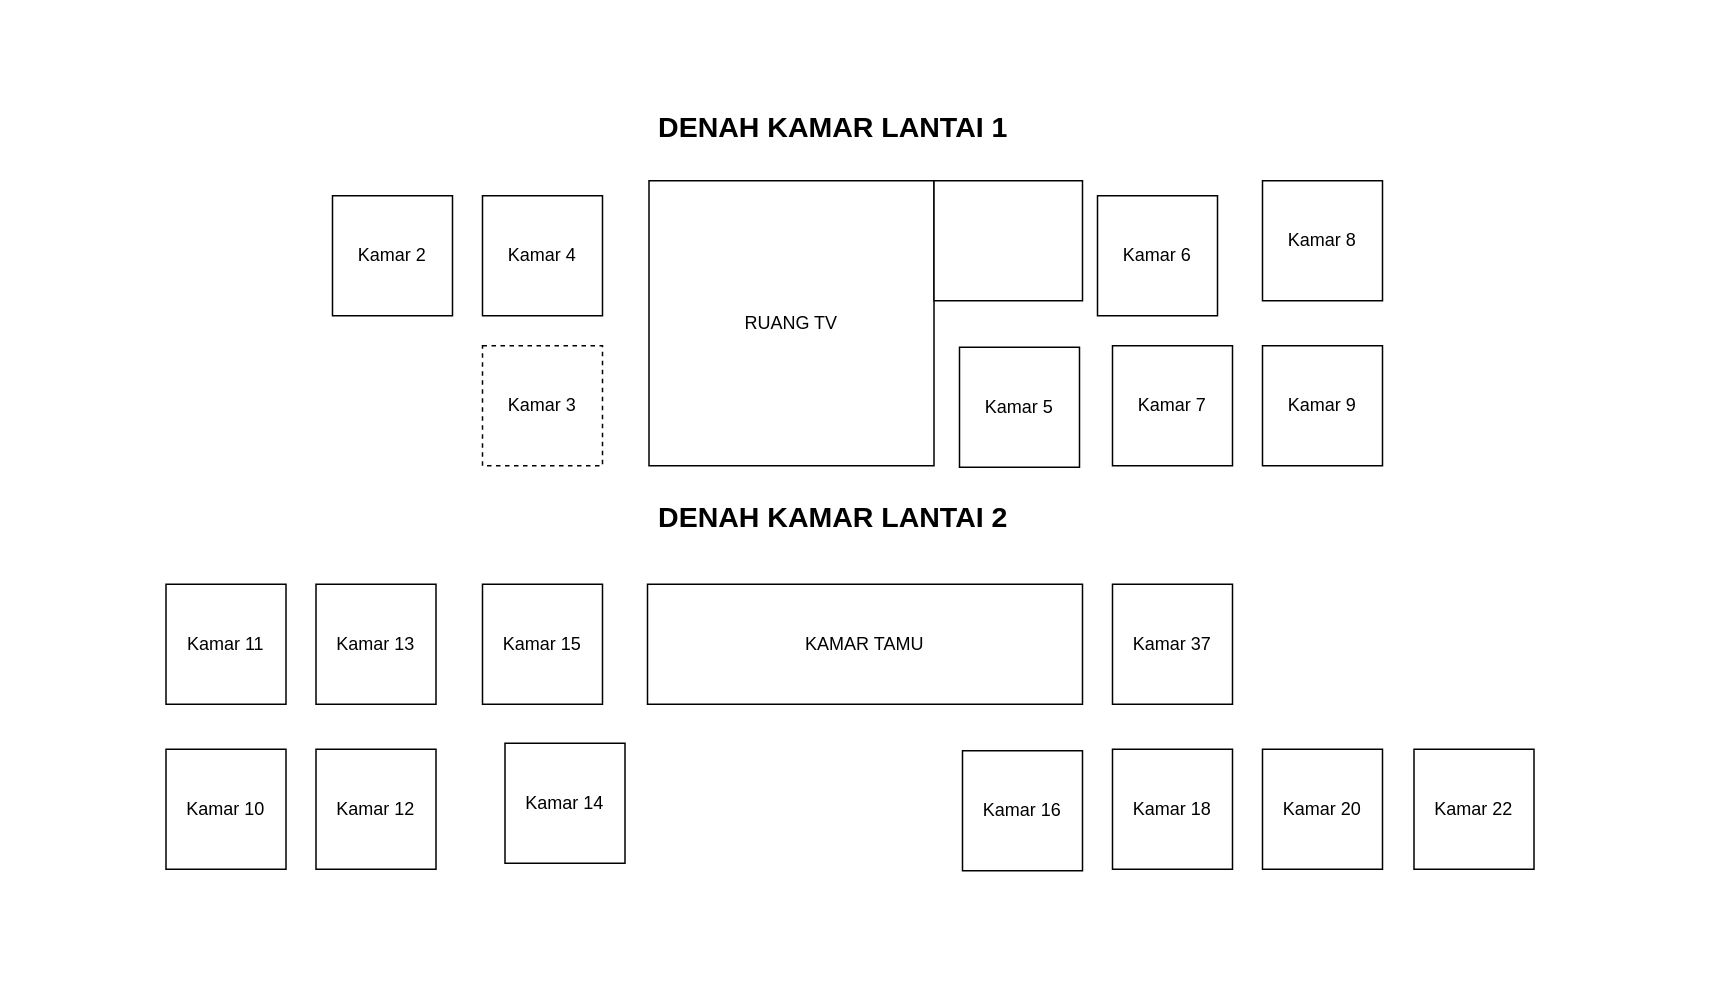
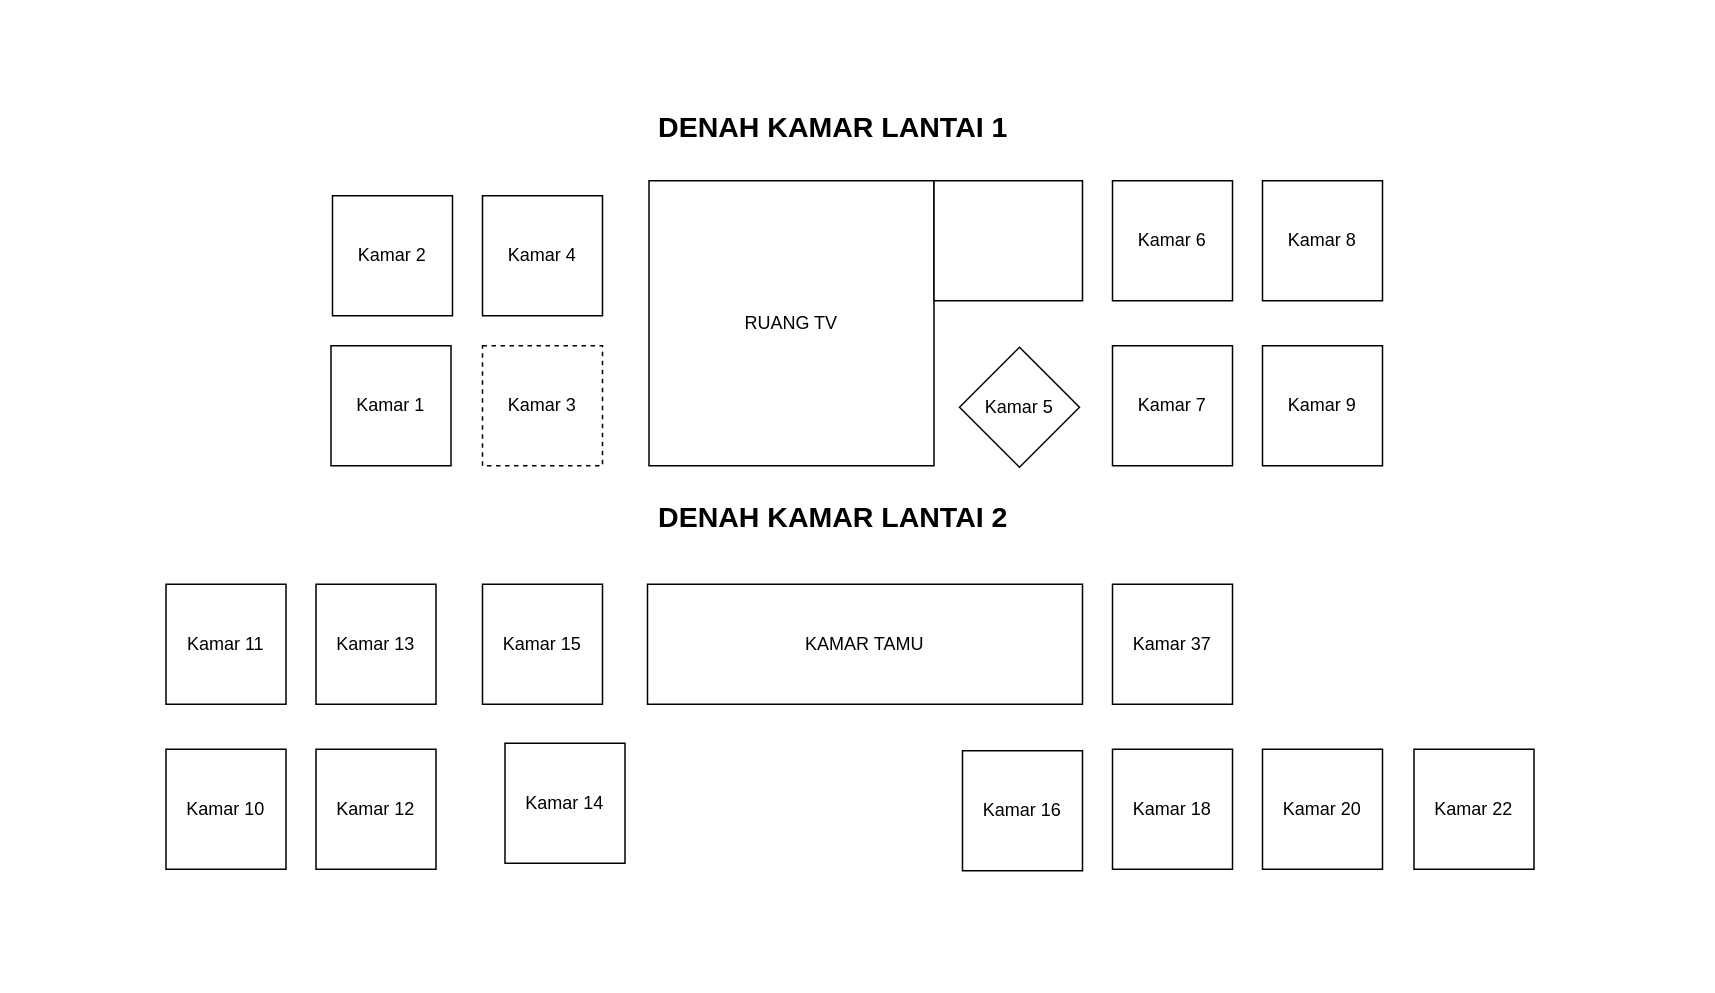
node "Kamar 6": moved (1157, 256) -> (1172, 241)
node "Kamar 1": added
node "Kamar 5": shape rectangle -> diamond
